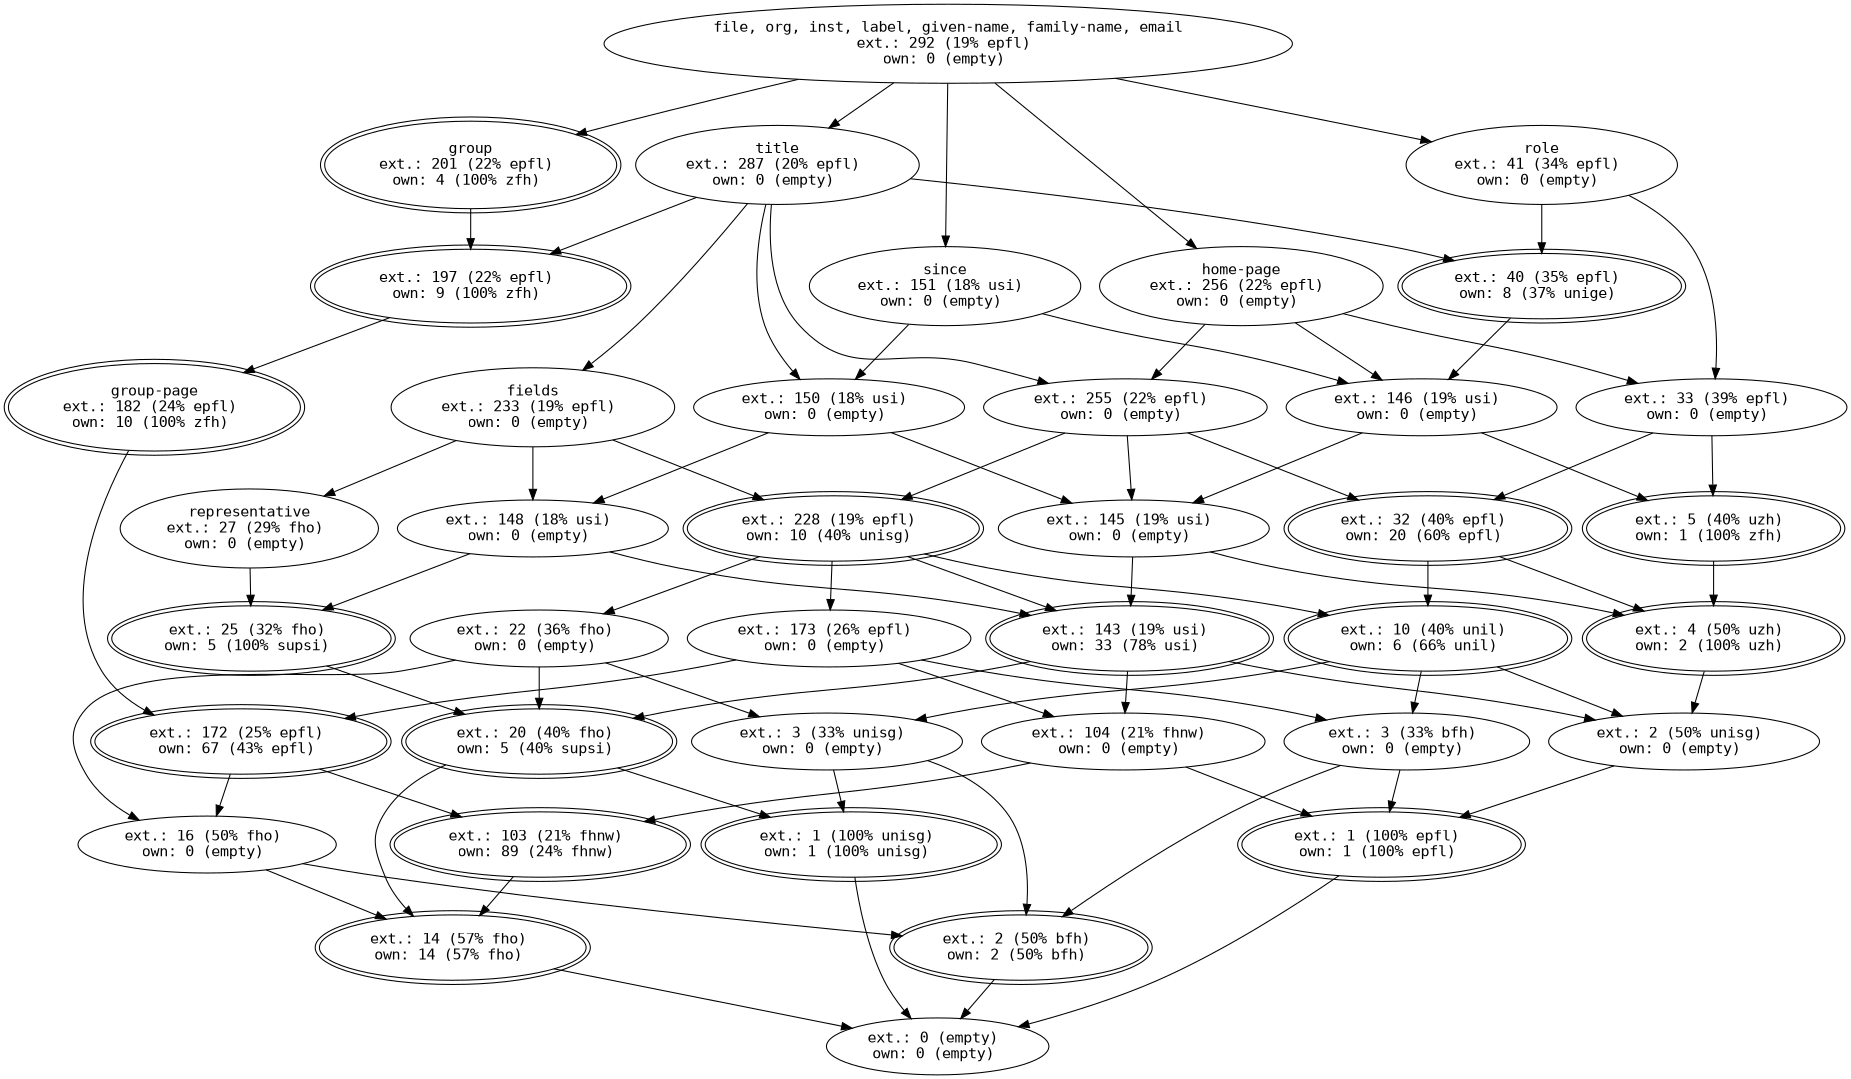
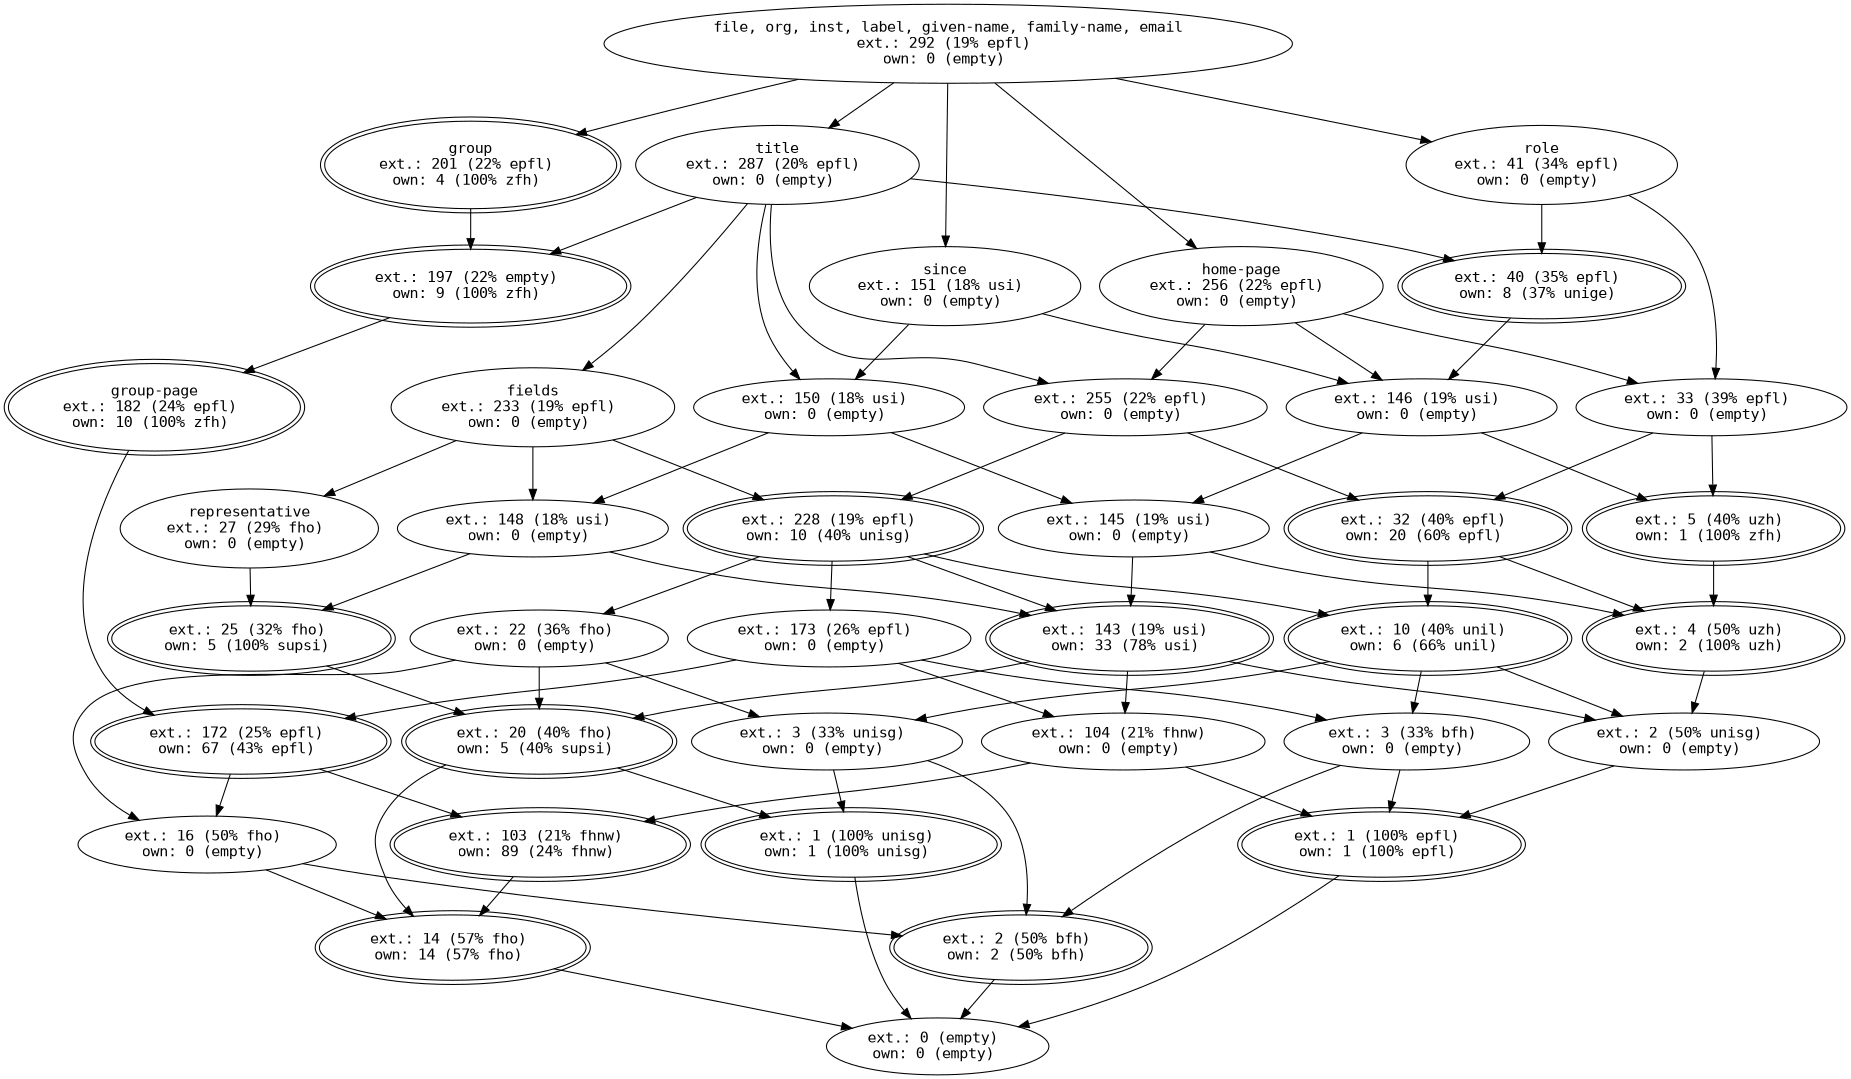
node "ext.: 197 (22% epfl) own: 9 (100% zfh)": label "ext.: 197 (22% epfl) own: 9 (100% zfh)" -> "ext.: 197 (22% empty) own: 9 (100% zfh)"
edge "ext.: 255 (22% epfl) own: 0 (empty)" -> "ext.: 145 (19% usi) own: 0 (empty)": removed
